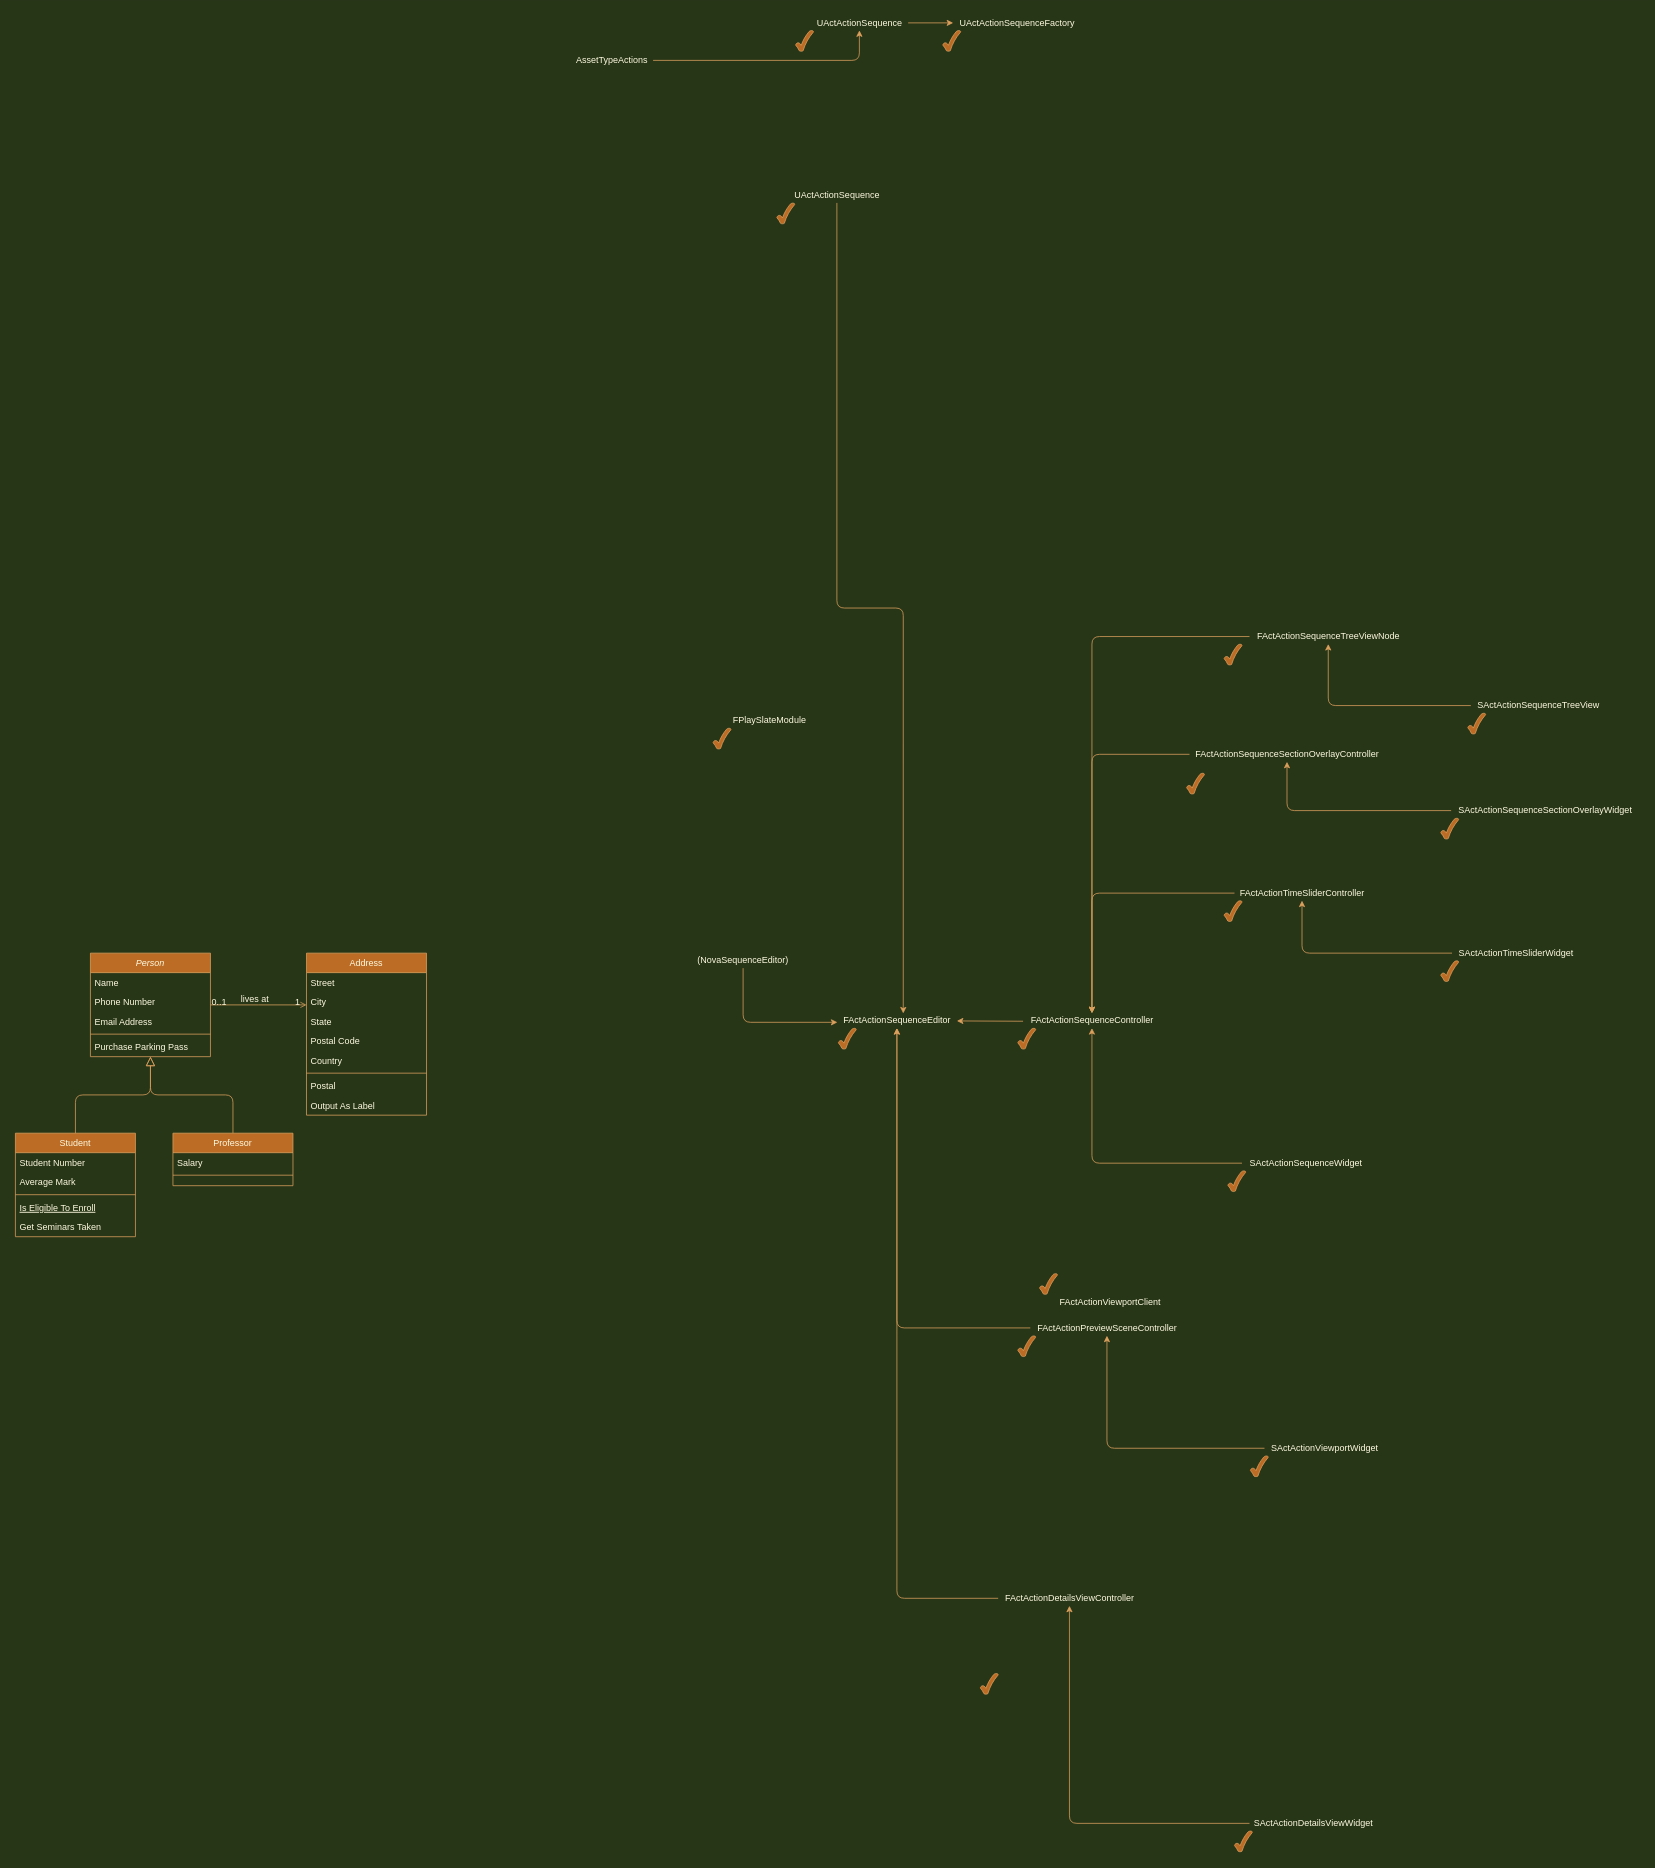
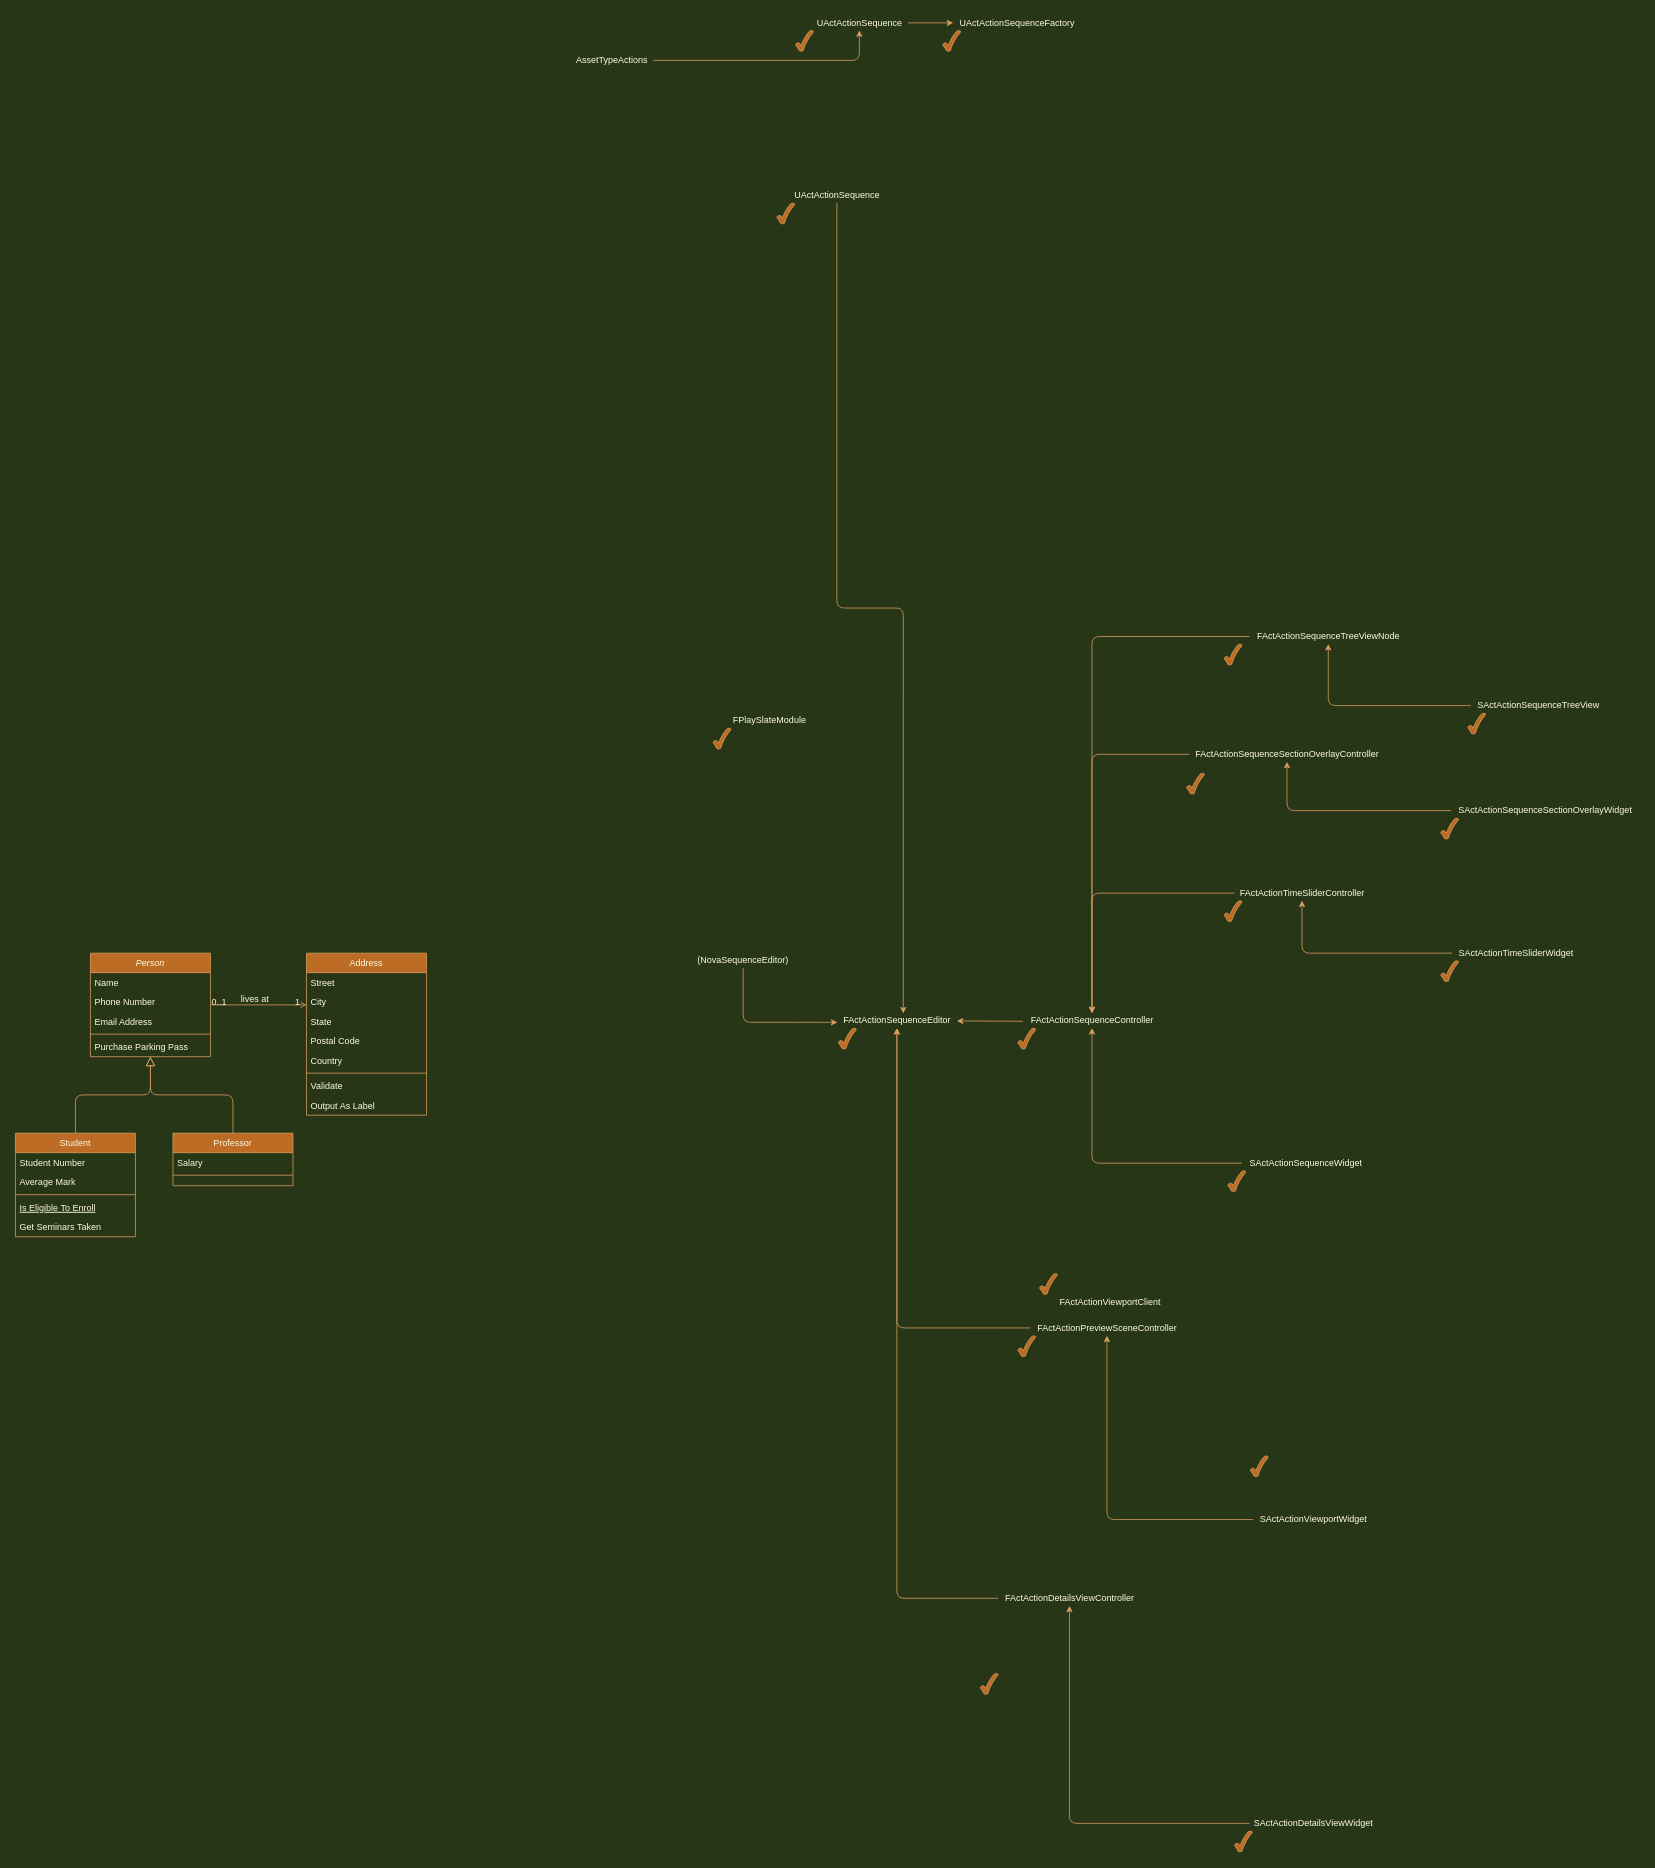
node "Postal": label "Postal" -> "Validate"
node "SActActionViewportWidget": moved (1324, 1448) -> (1313, 1519)
